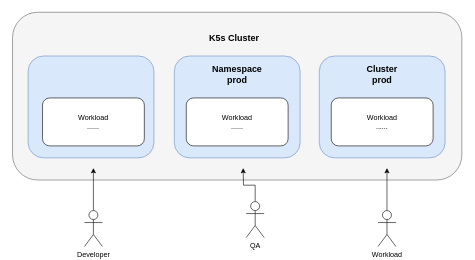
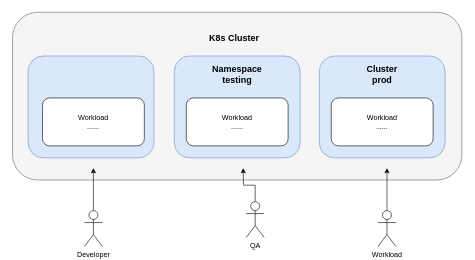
node "K5s Cluster": label "K5s Cluster" -> "K8s Cluster"
node "Namespace prod": label "Namespace prod" -> "Namespace testing"
